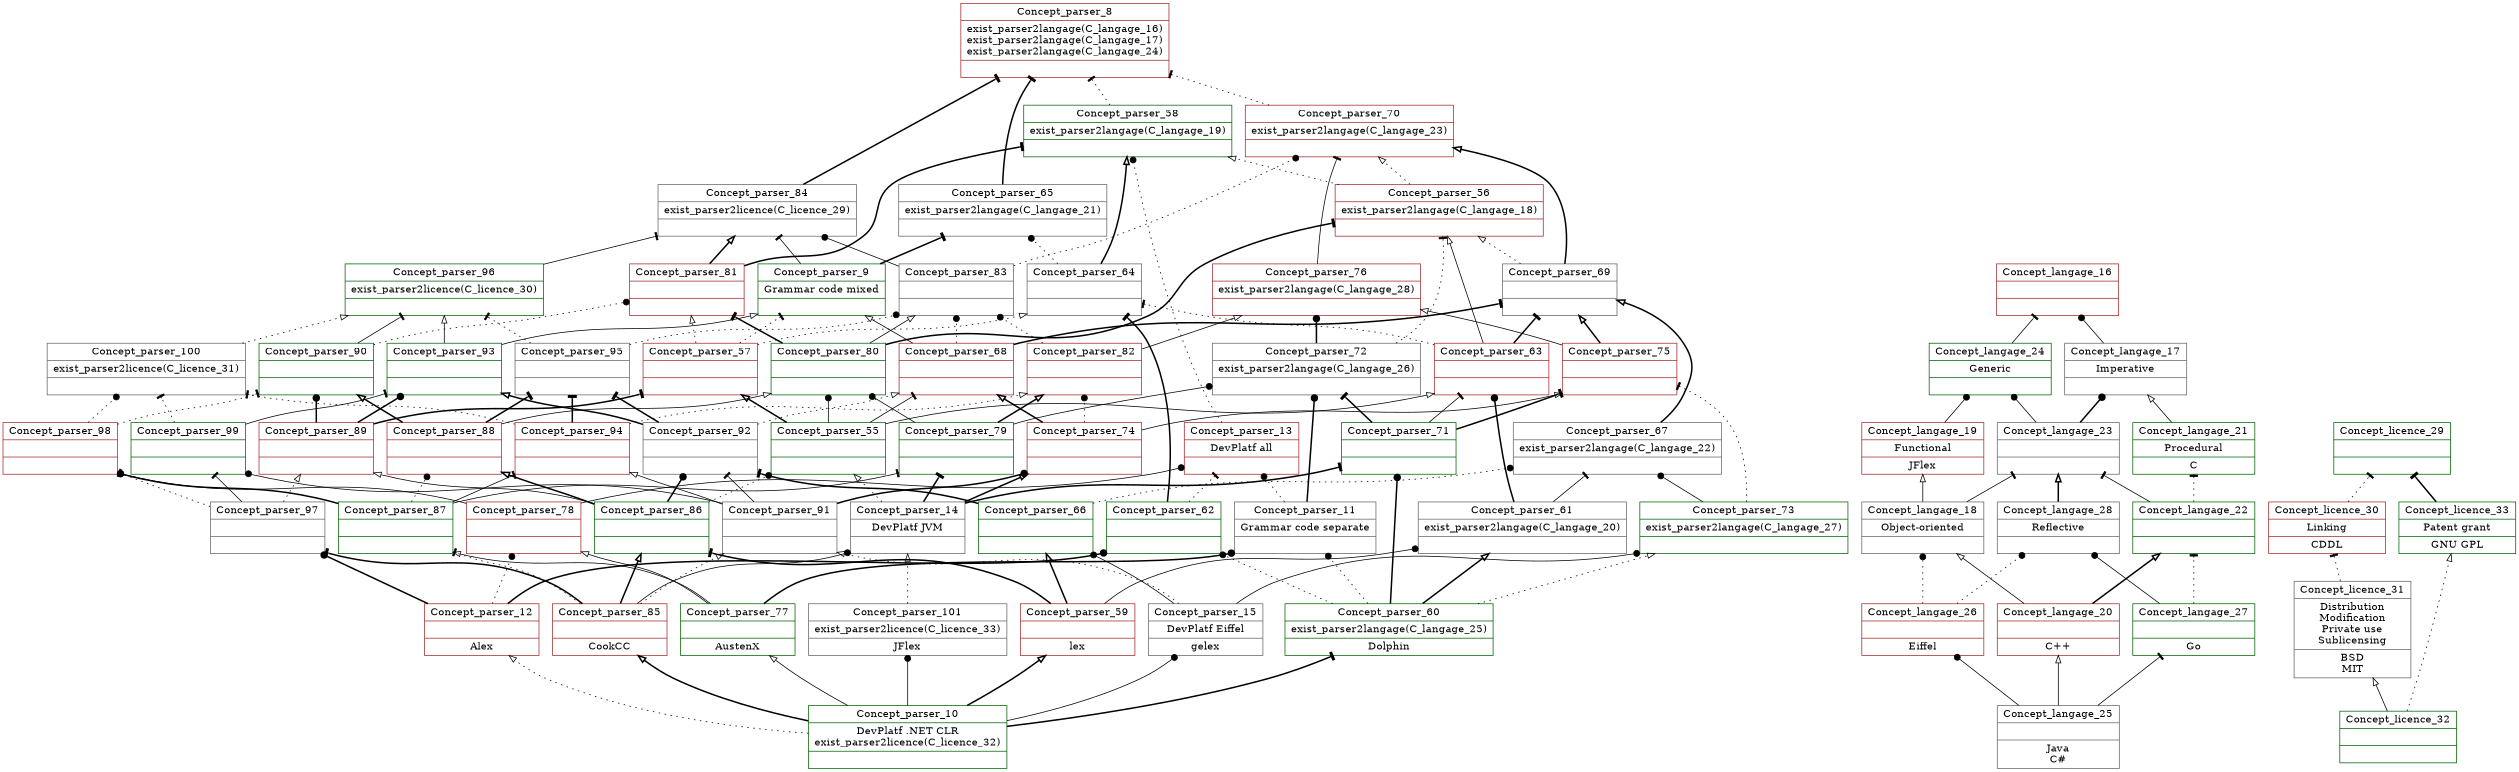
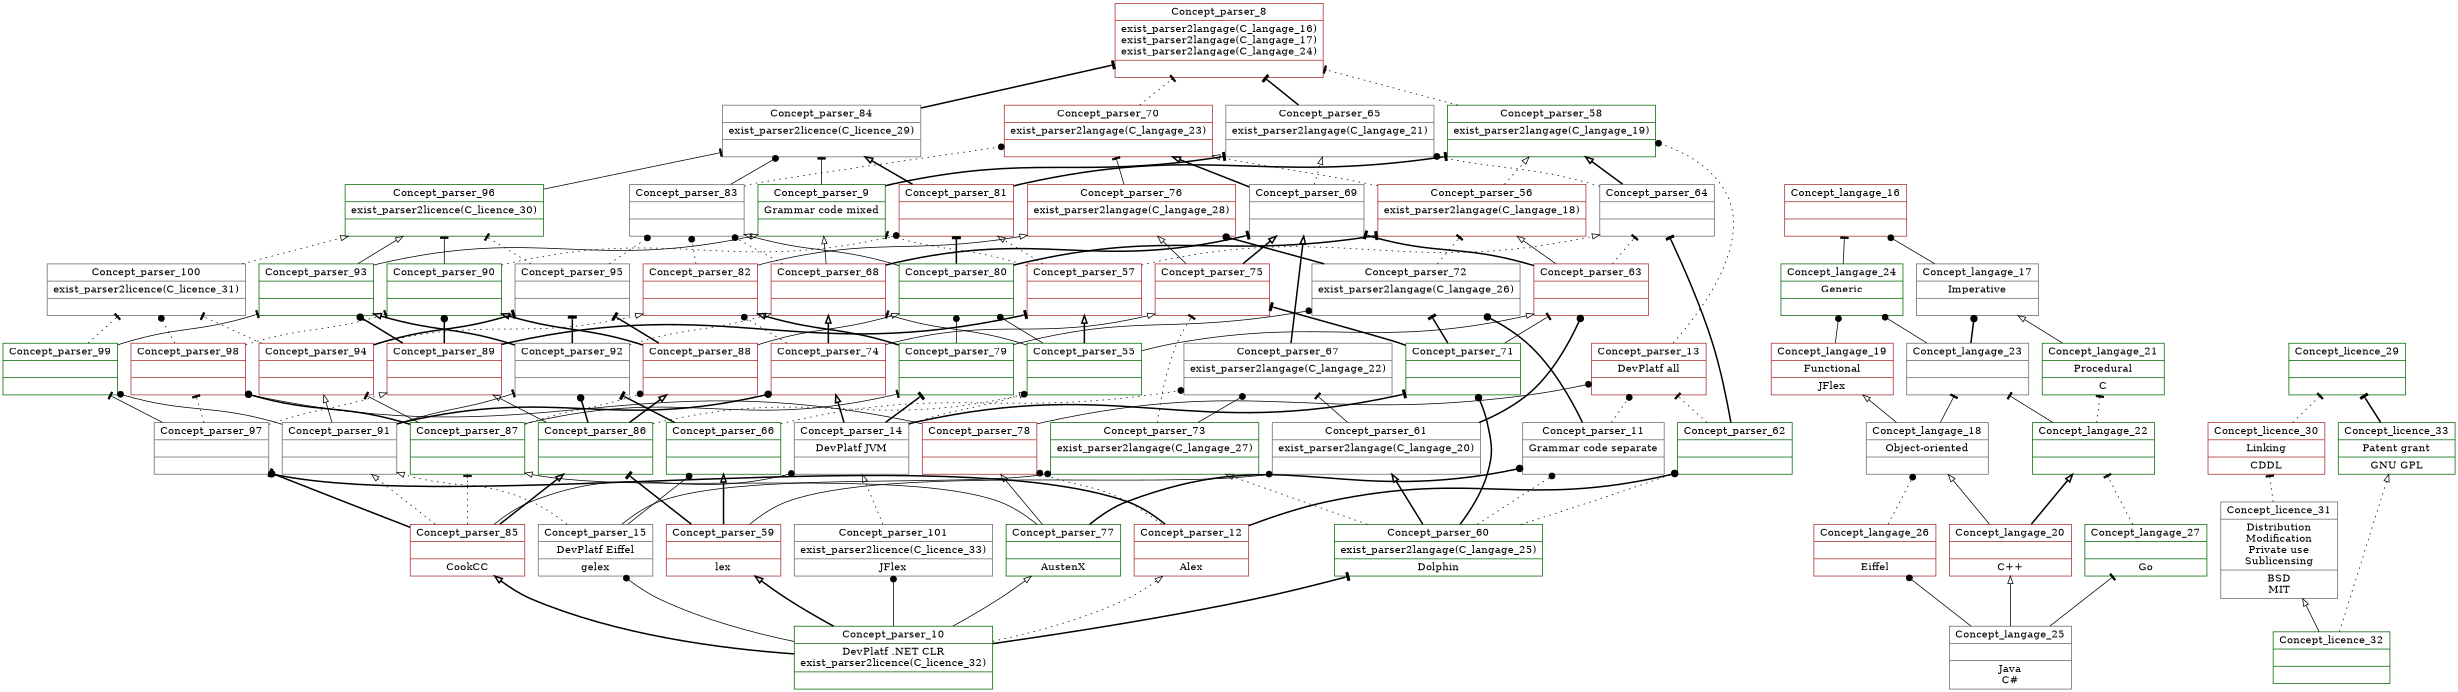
edge "Concept_parser_69" -> "Concept_parser_56": now "Concept_parser_69" -> "Concept_parser_65"
node "Concept_langage_28": removed
